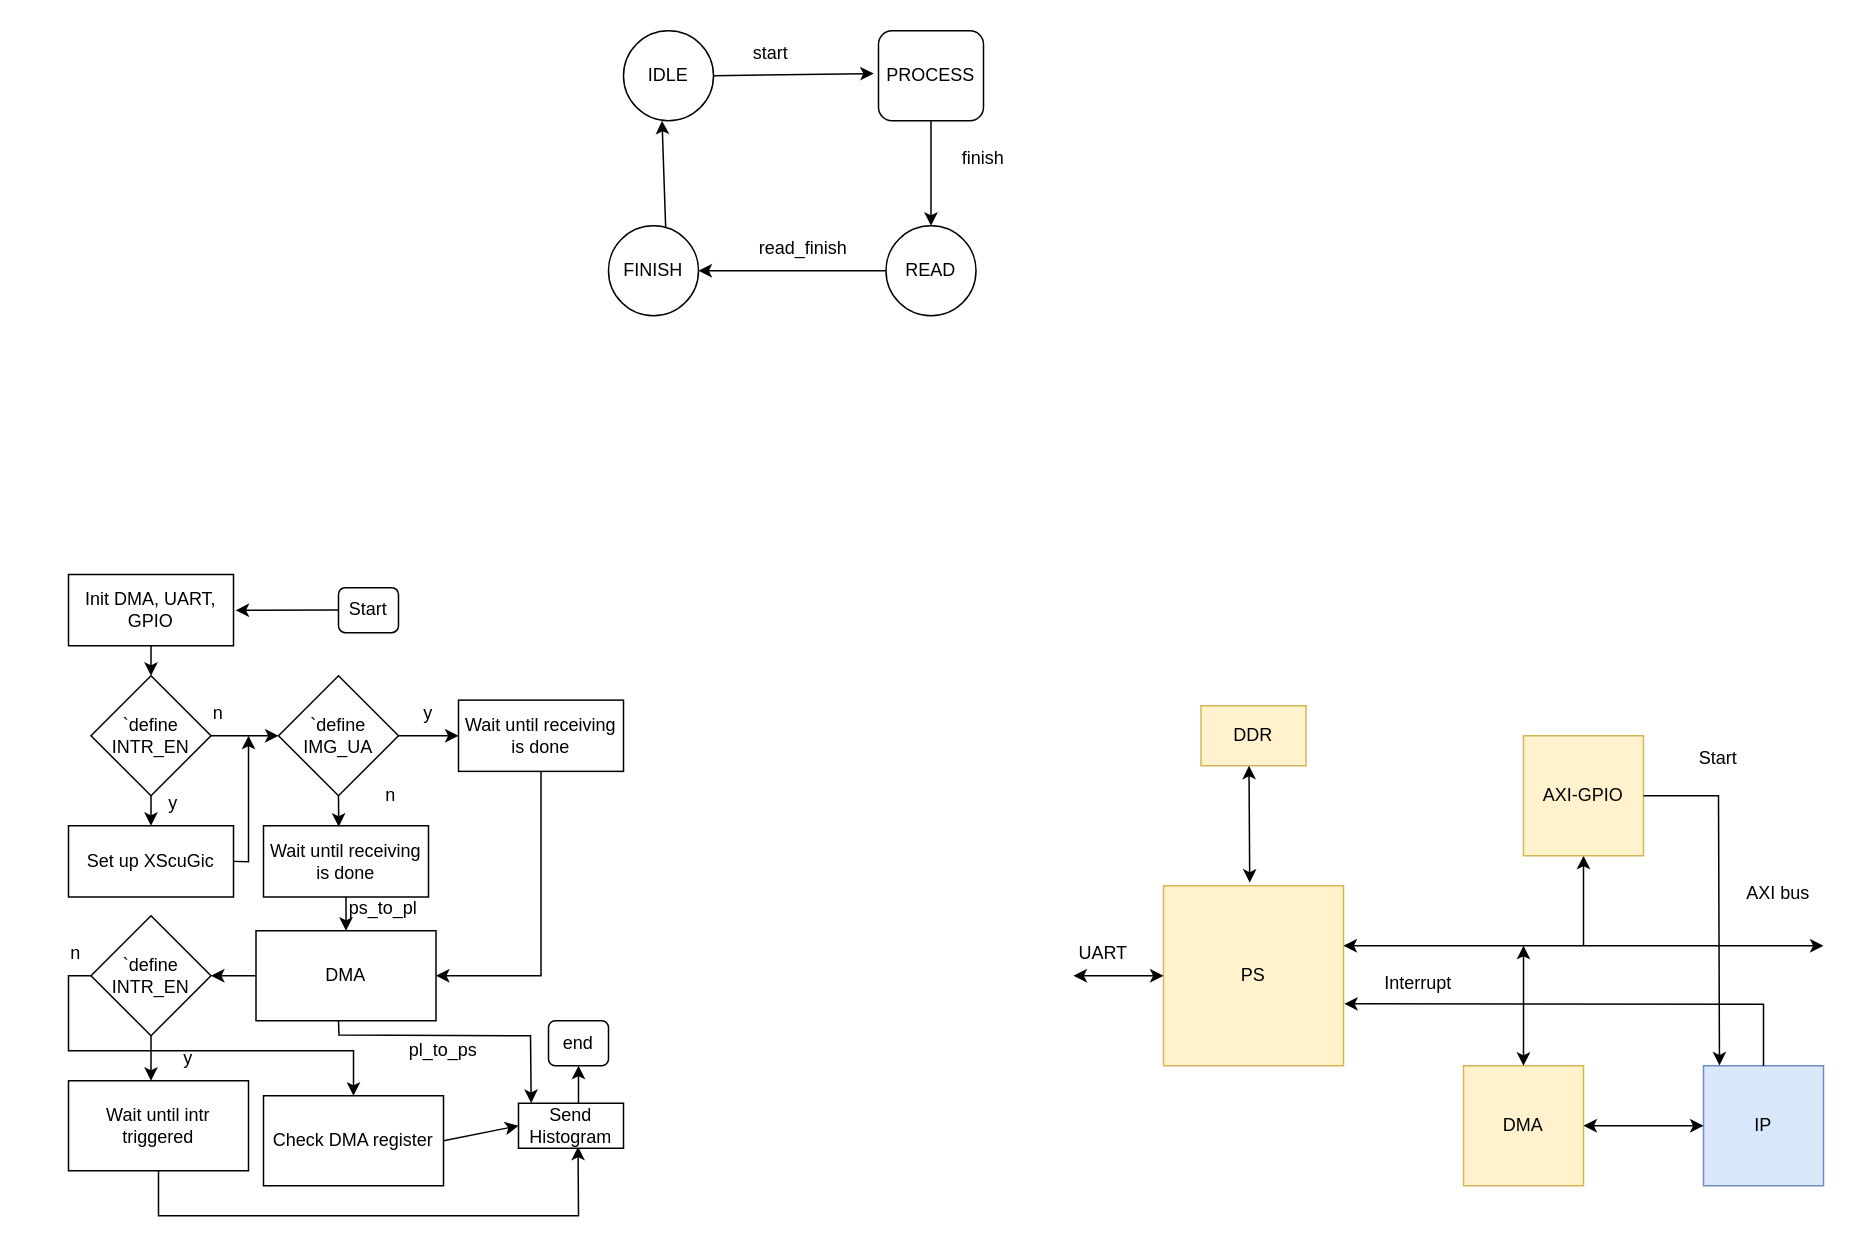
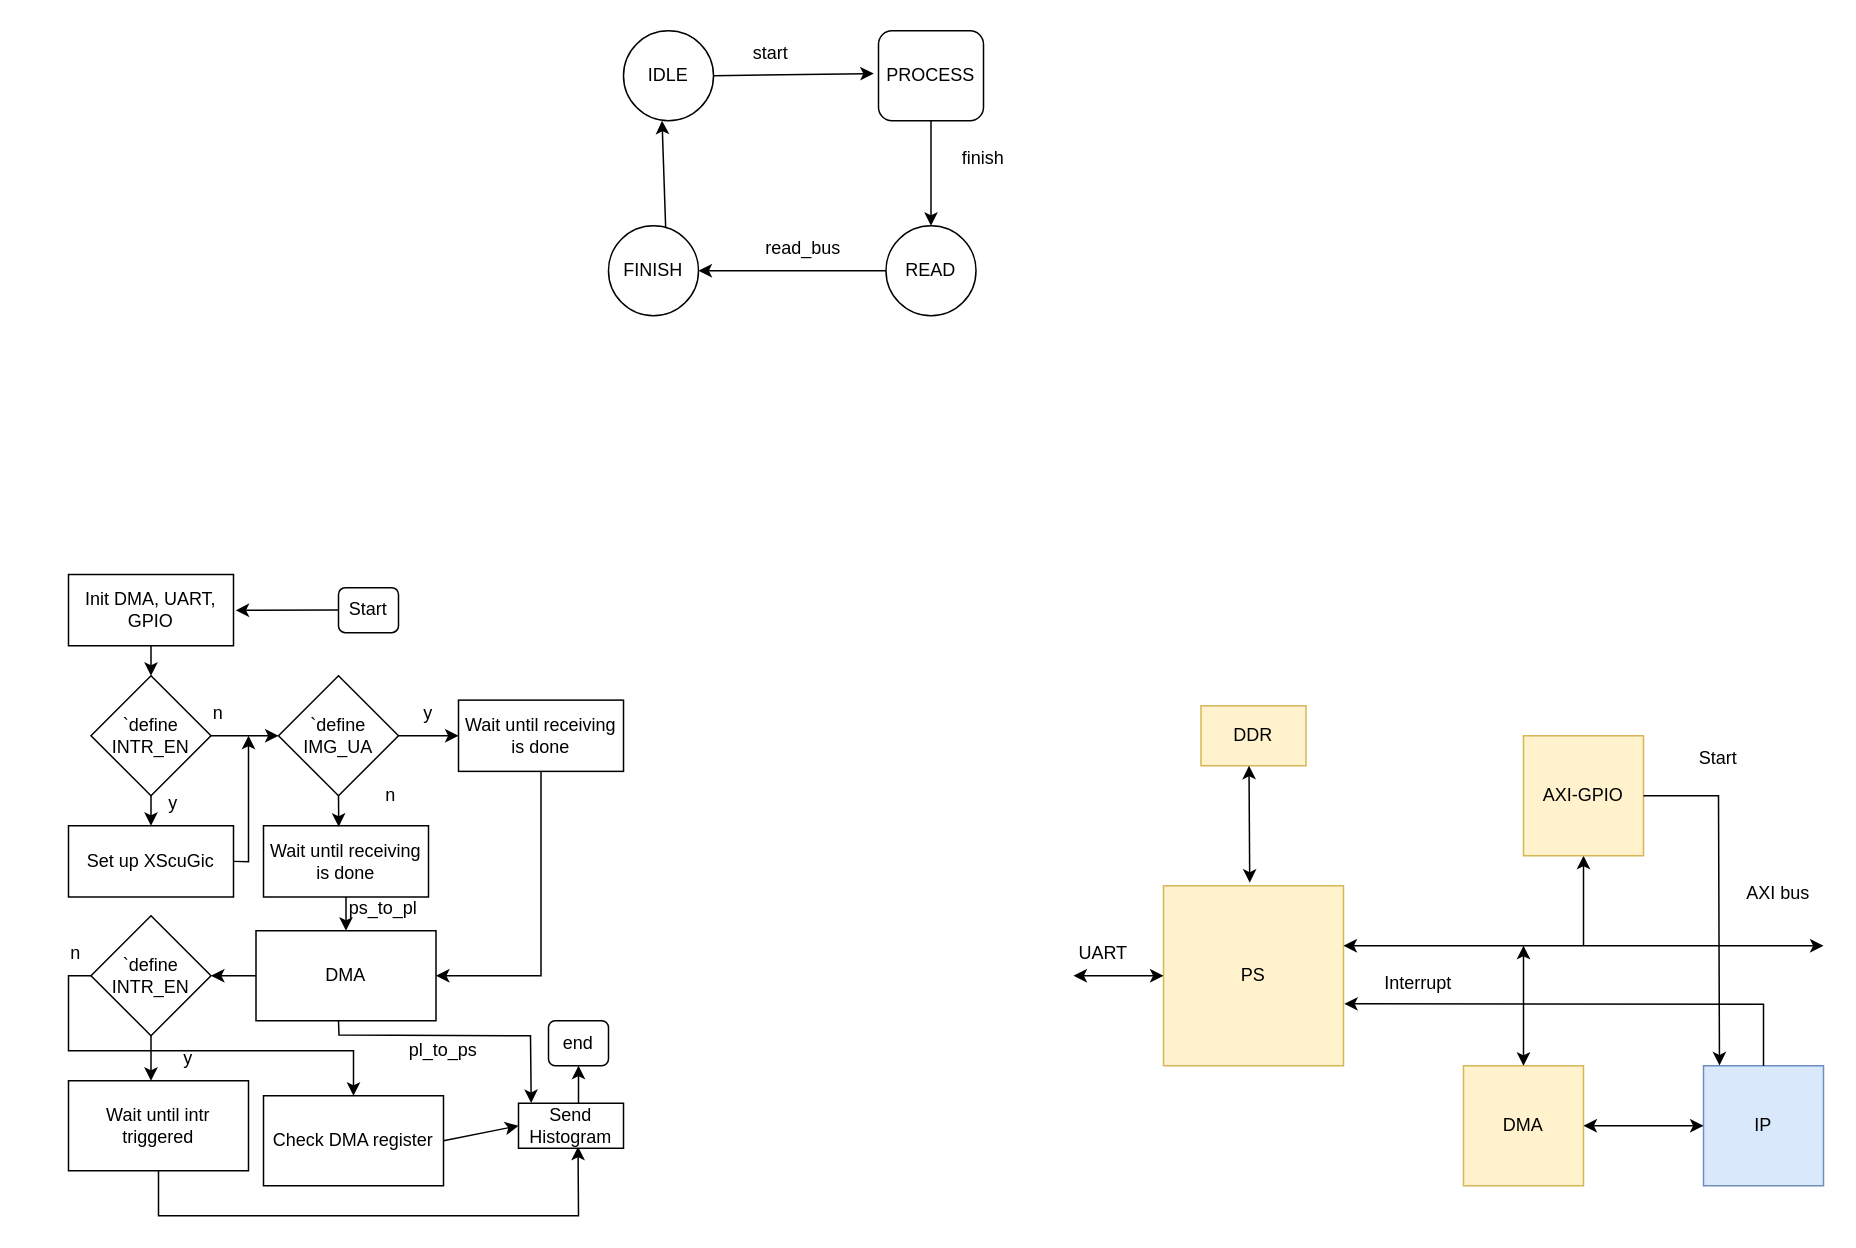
node "read_finish": label "read_finish" -> "read_bus"
